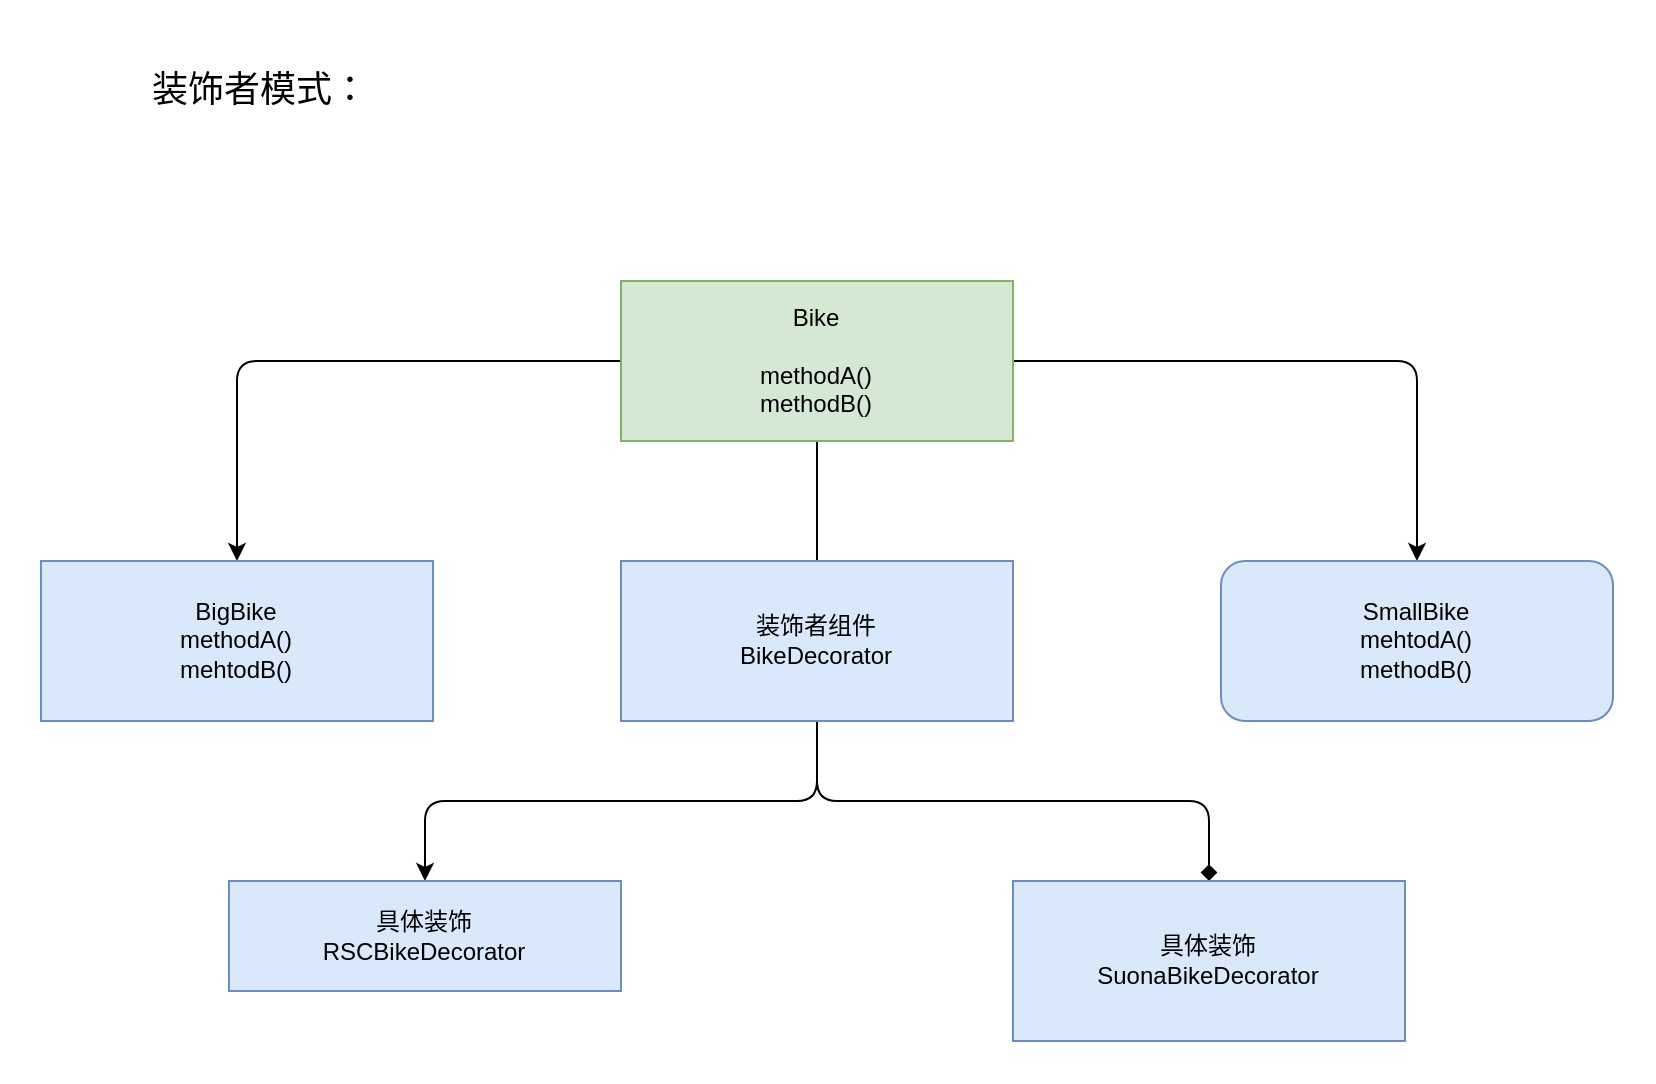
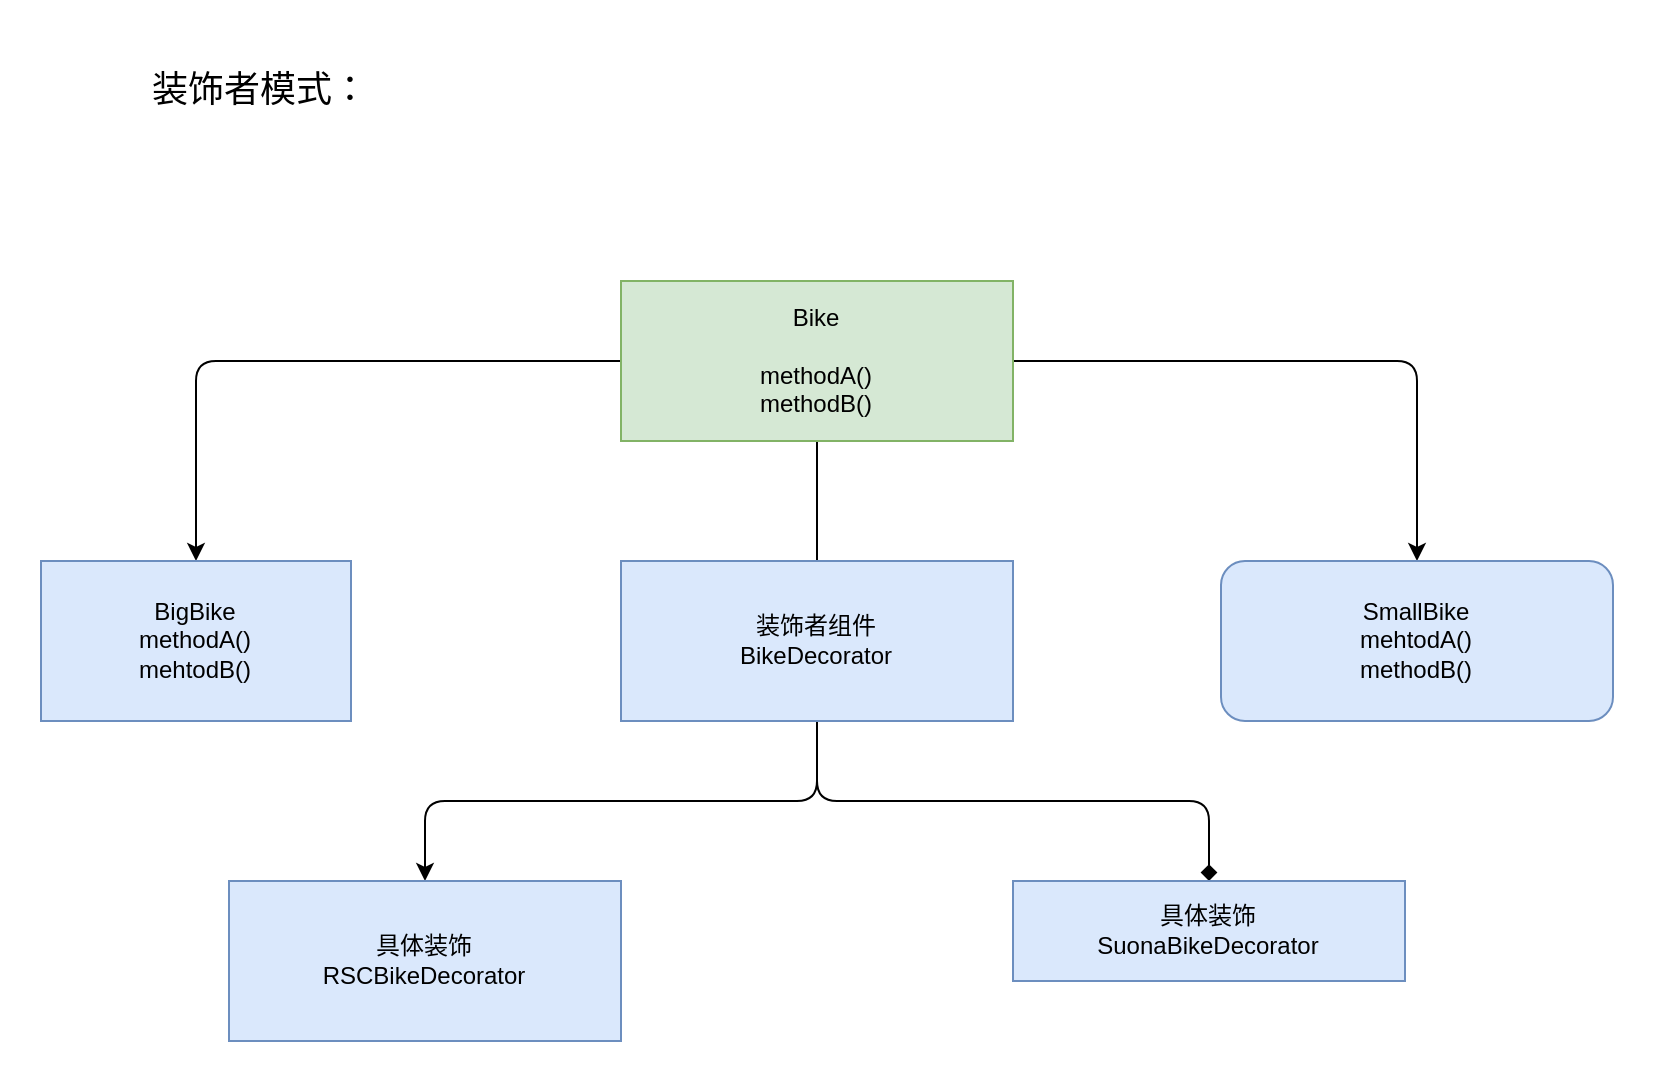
node "BigBike methodA() mehtodB()": size 392x160 -> 310x160
node "具体装饰 RSCBikeDecorator": size 392x110 -> 392x160
node "具体装饰 SuonaBikeDecorator": size 392x160 -> 392x100
